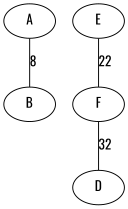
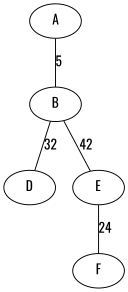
edge "A" -- "B": label "8" -> "5"
edge "E" -- "F": label "22" -> "24"
edge "B" -- "E": added, label "42"
edge "F" -- "D": now "B" -- "D"
